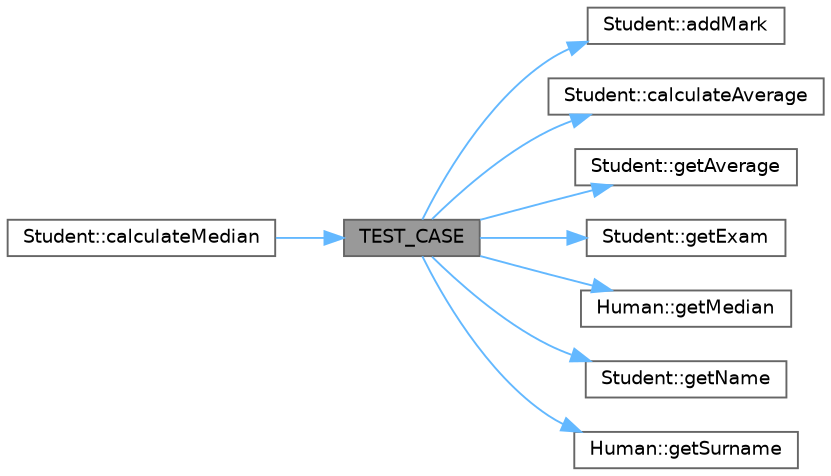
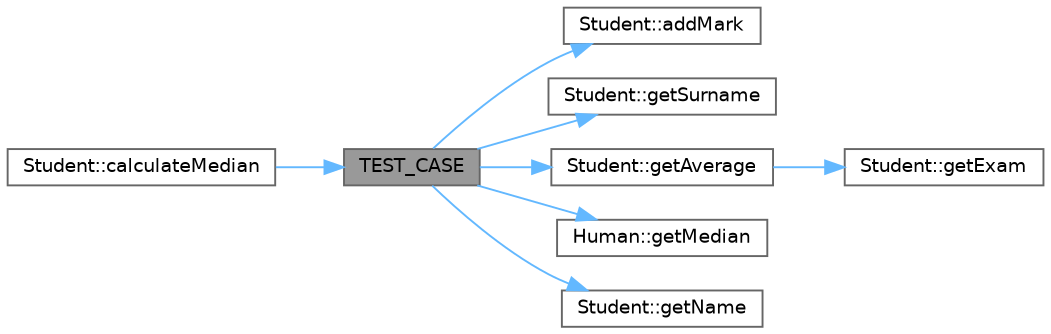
node "Student::calculateAverage": label "Student::calculateAverage" -> "Student::getSurname"
edge "TEST_CASE" -> "Student::getExam": now "Student::getAverage" -> "Student::getExam"
node "Human::getSurname": removed
